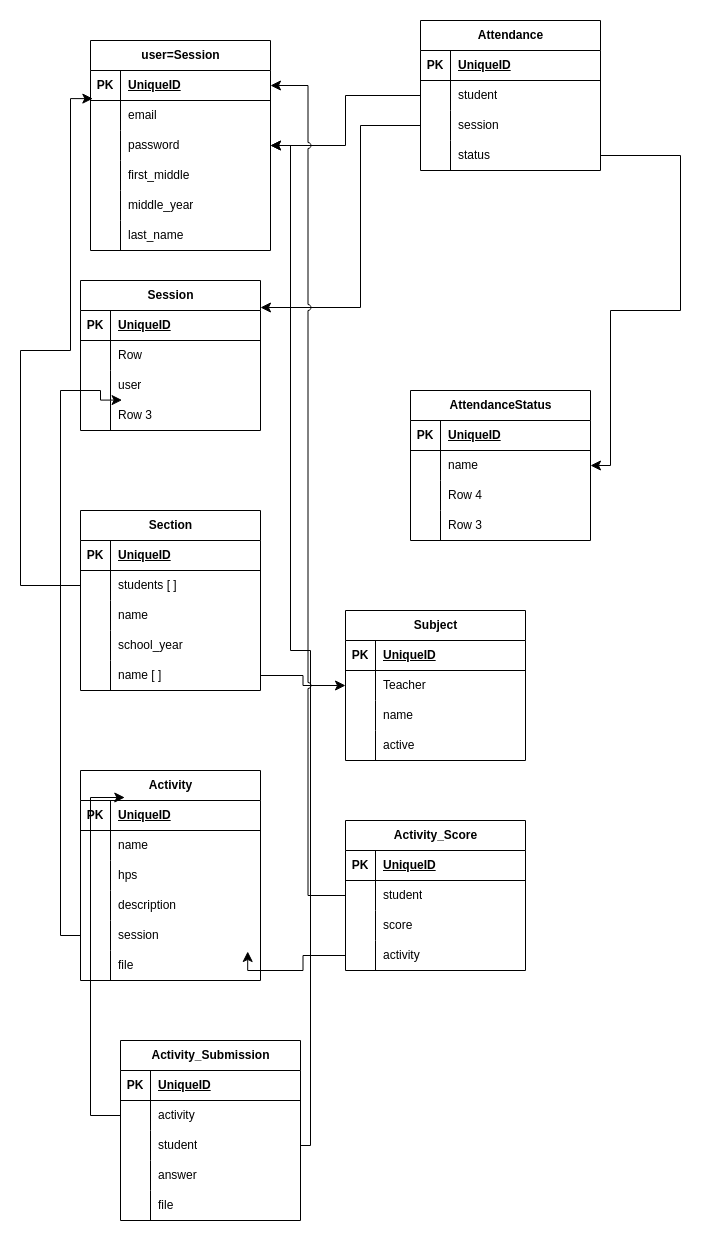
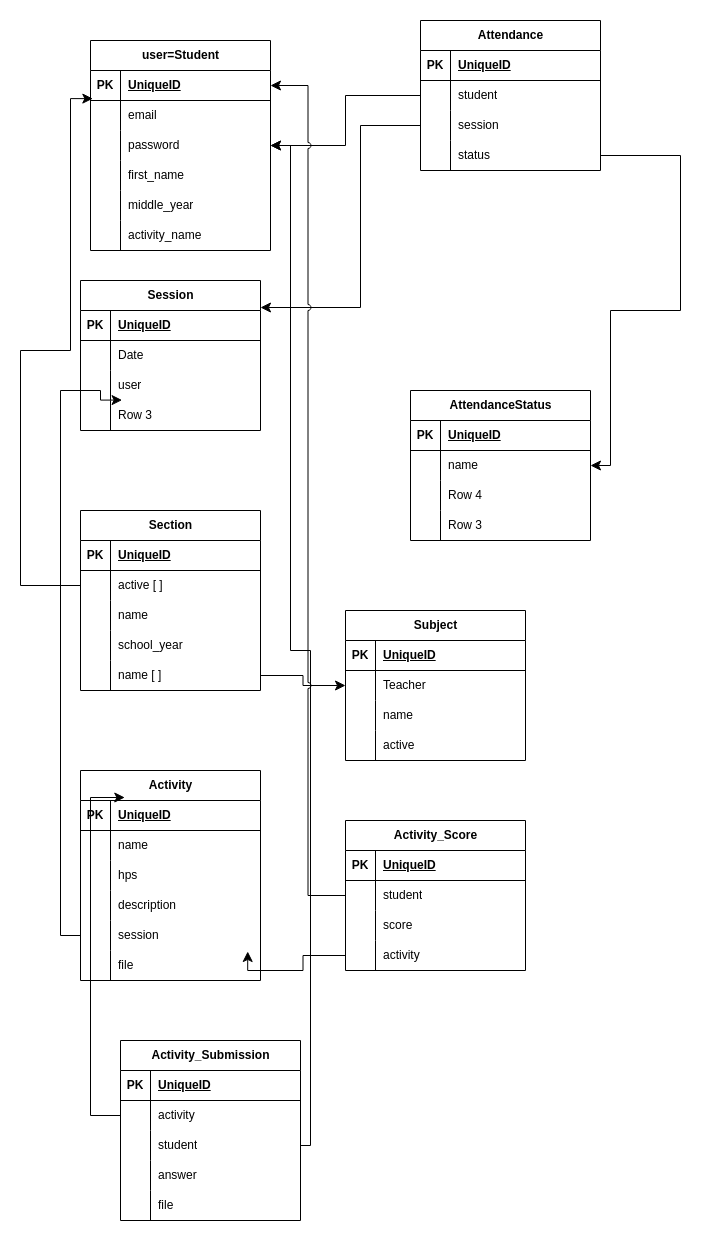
node "user=Session": label "user=Session" -> "user=Student"
node "first_middle": label "first_middle" -> "first_name"
node "last_name": label "last_name" -> "activity_name"
node "Row": label "Row" -> "Date"
node "students [ ]": label "students [ ]" -> "active [ ]"
